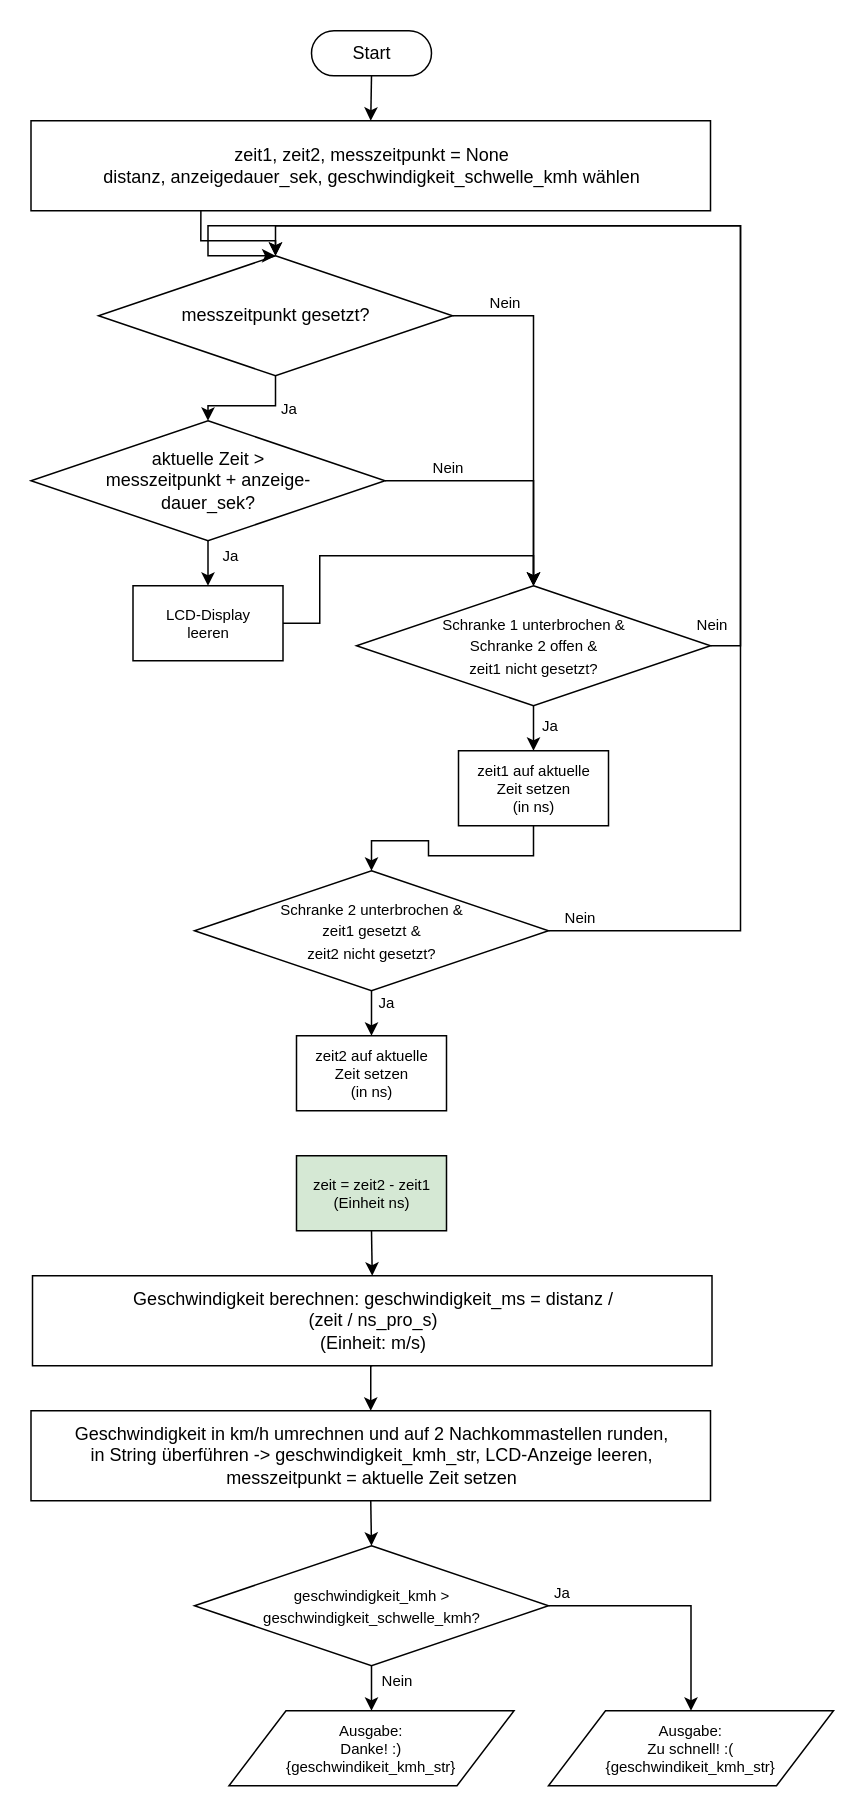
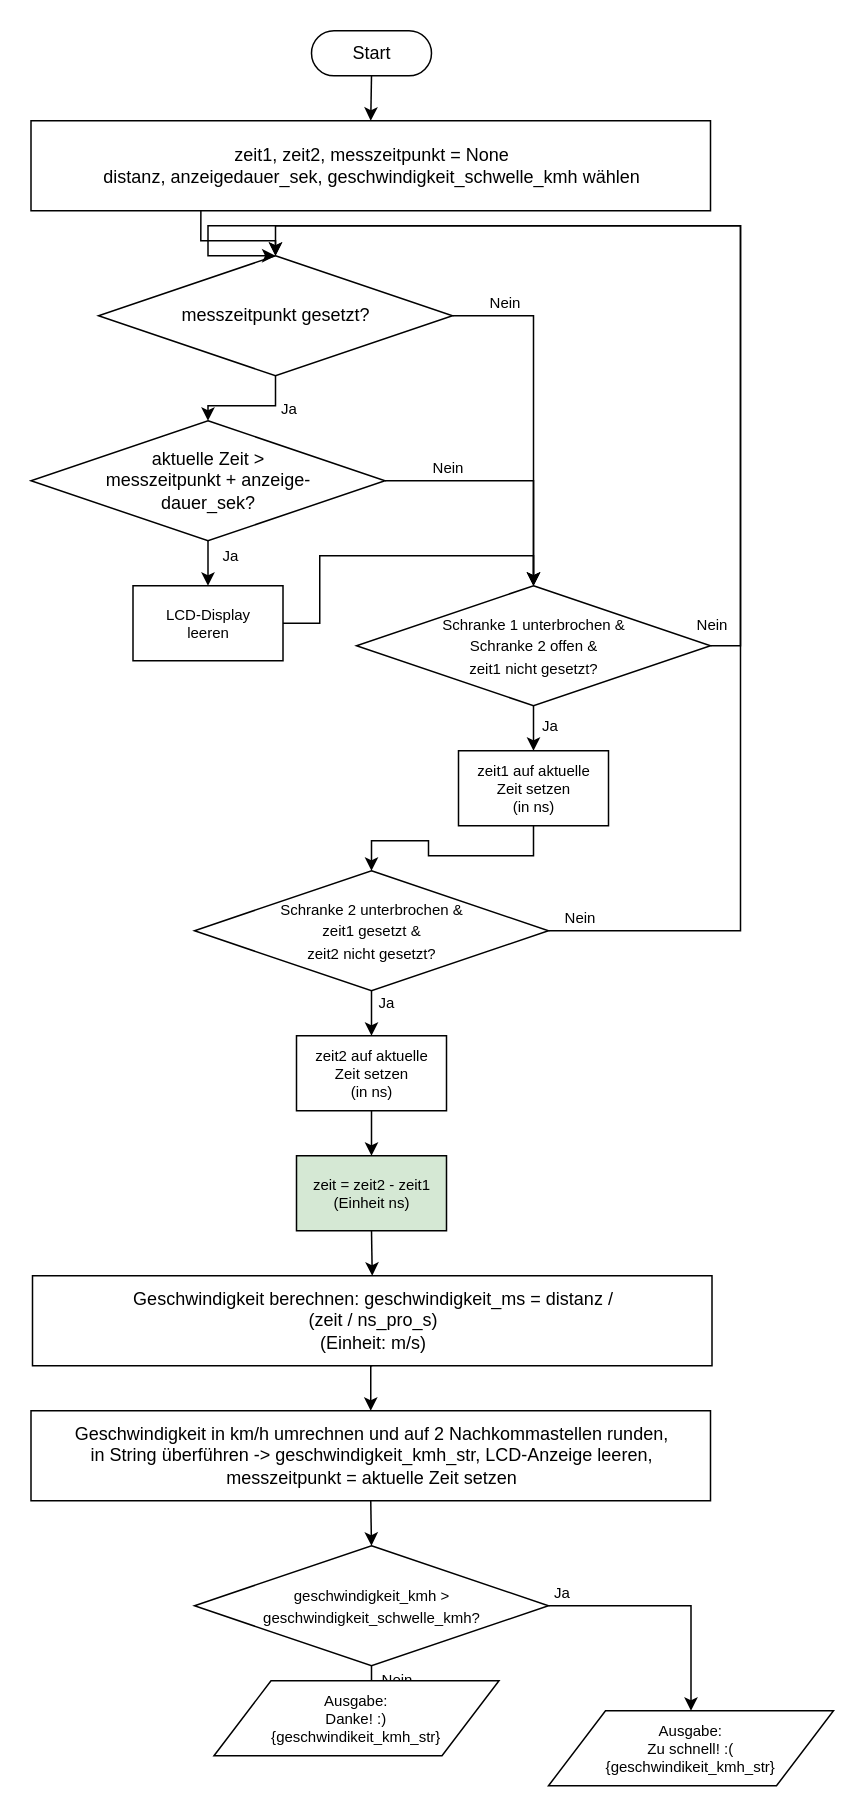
edge "zeit2 auf aktuelle Zeit setzen (in ns)" -> "zeit = zeit2 - zeit1 (Einheit ns)": added
node "Ausgabe: Danke! :) {geschwindikeit_kmh_str}": moved (371, 1748) -> (356, 1718)
